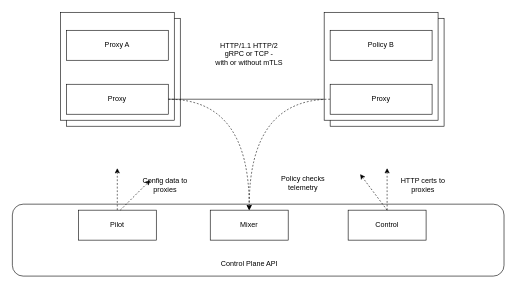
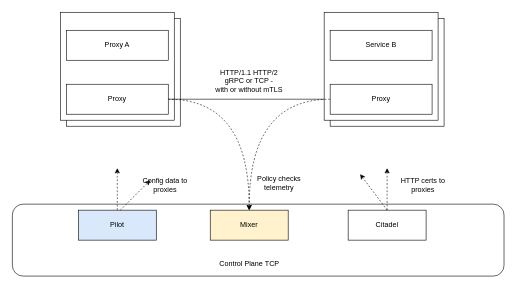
node "Policy B": label "Policy B" -> "Service B"
node "HTTP/1.1 HTTP/2 gRPC or TCP - with or without mTLS": moved (249, 54) -> (249, 81)
node "Policy checks telemetry": moved (303, 183) -> (279, 183)
node "Pilot": fillcolor #ffffff -> #dae8fc
node "Mixer": fillcolor #ffffff -> #fff2cc
node "Control": label "Control" -> "Citadel"
node "Control Plane API": label "Control Plane API" -> "Control Plane TCP"
